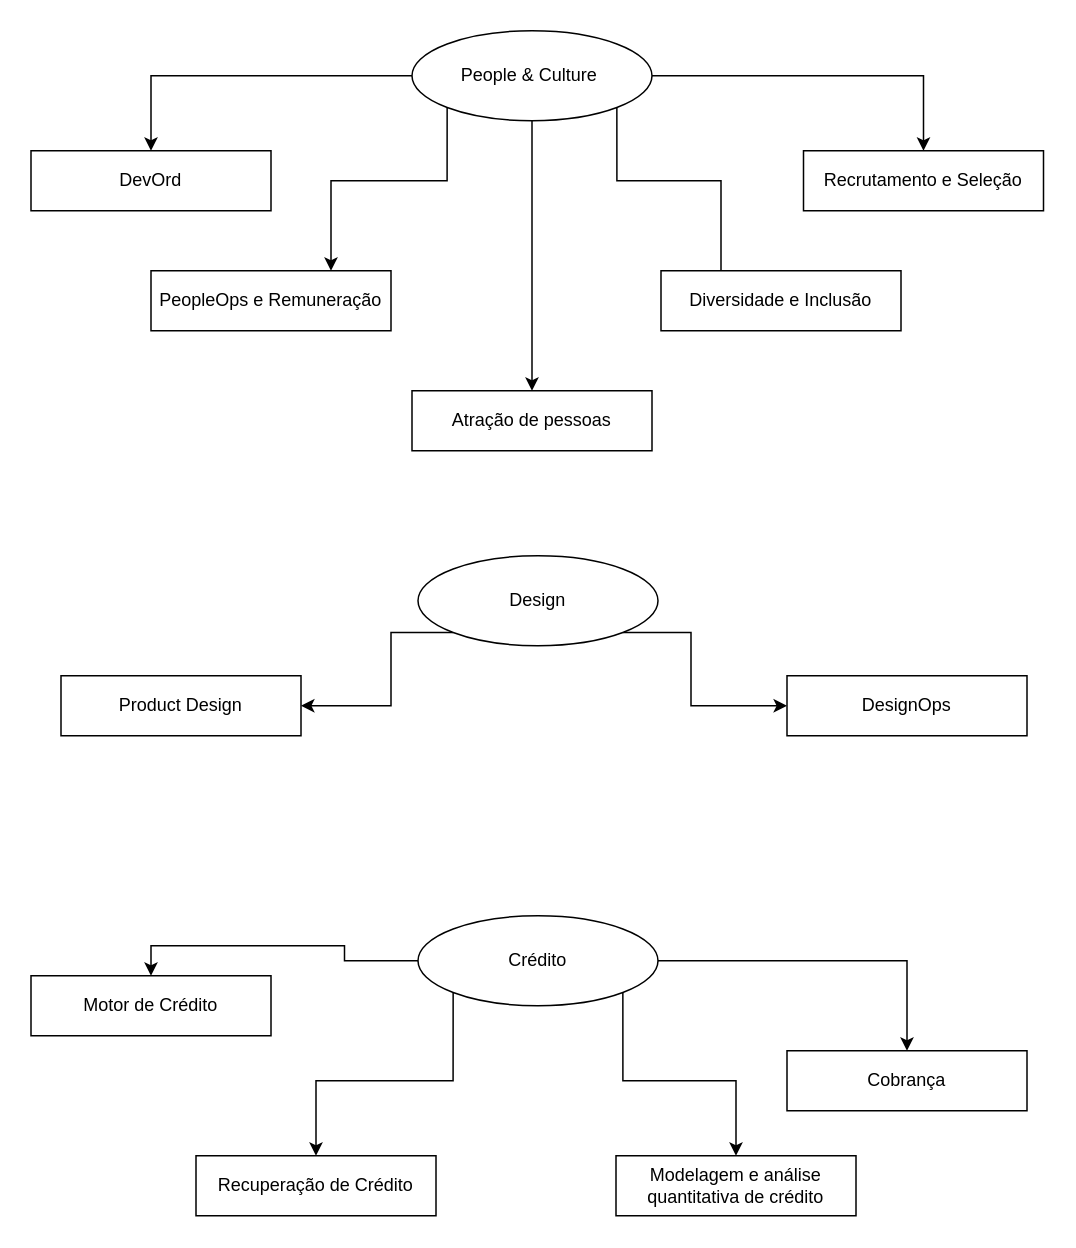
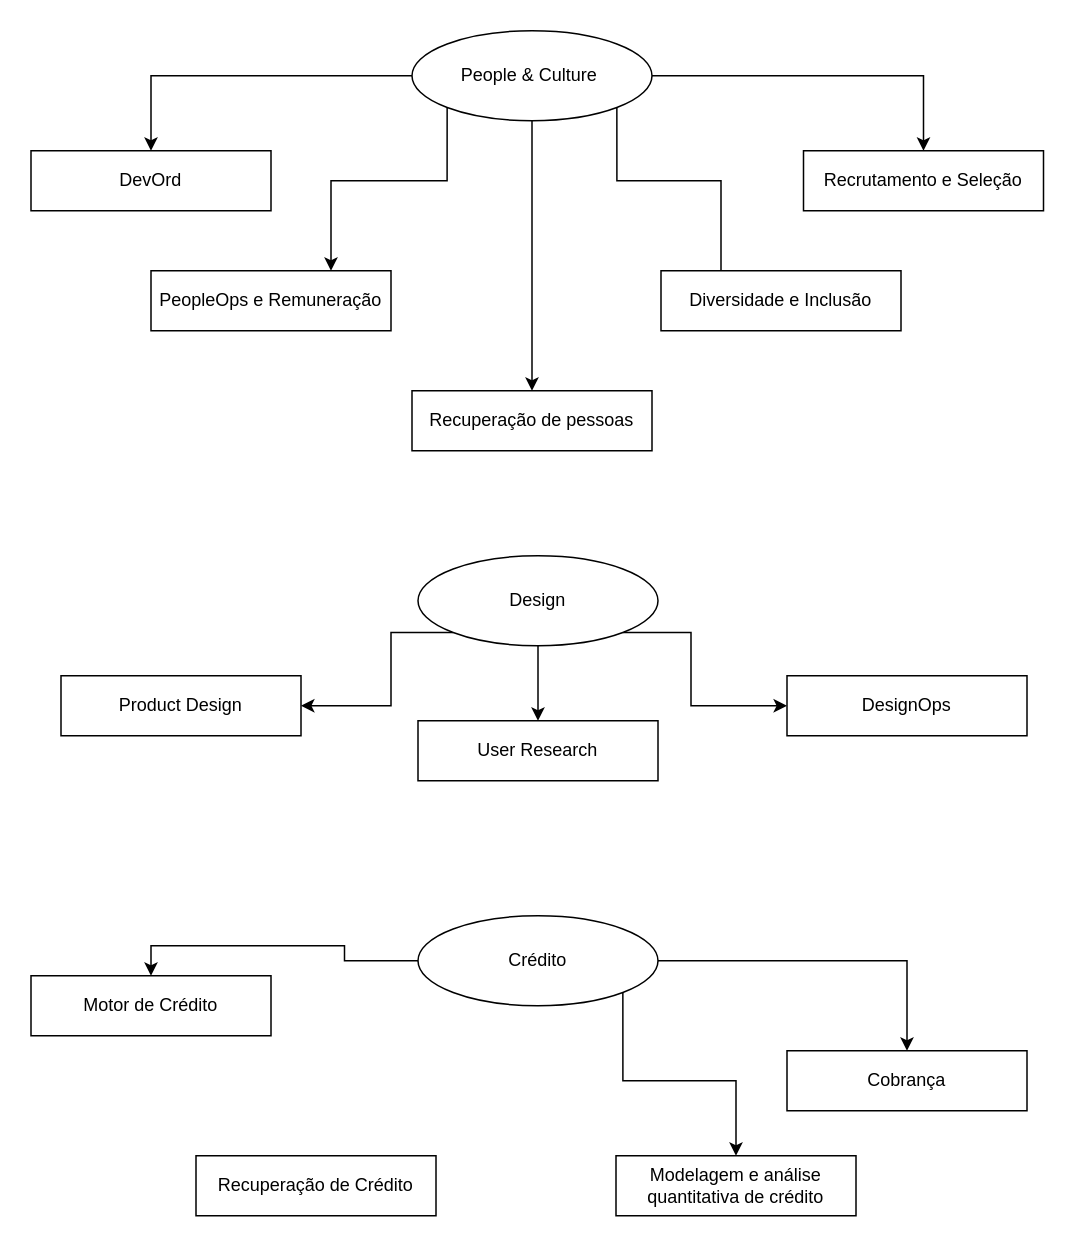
node "Atração de pessoas": label "Atração de pessoas" -> "Recuperação de pessoas"
edge "Design" -> "User Research": added
node "User Research": added
edge "Crédito" -> "Recuperação de Crédito": removed
